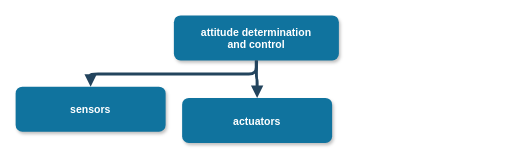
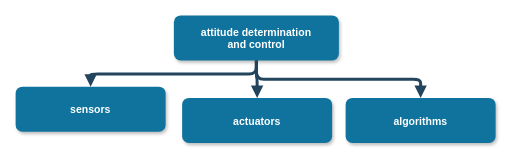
edge "attitude determination and control" -> "algorithms": added
node "algorithms": added
